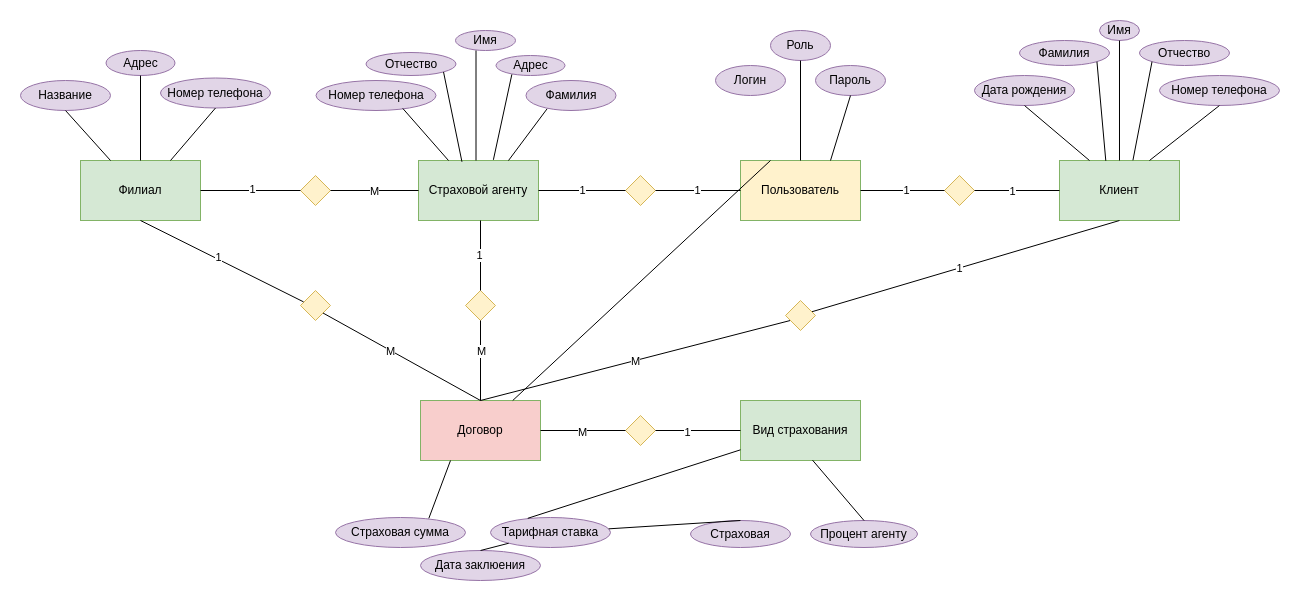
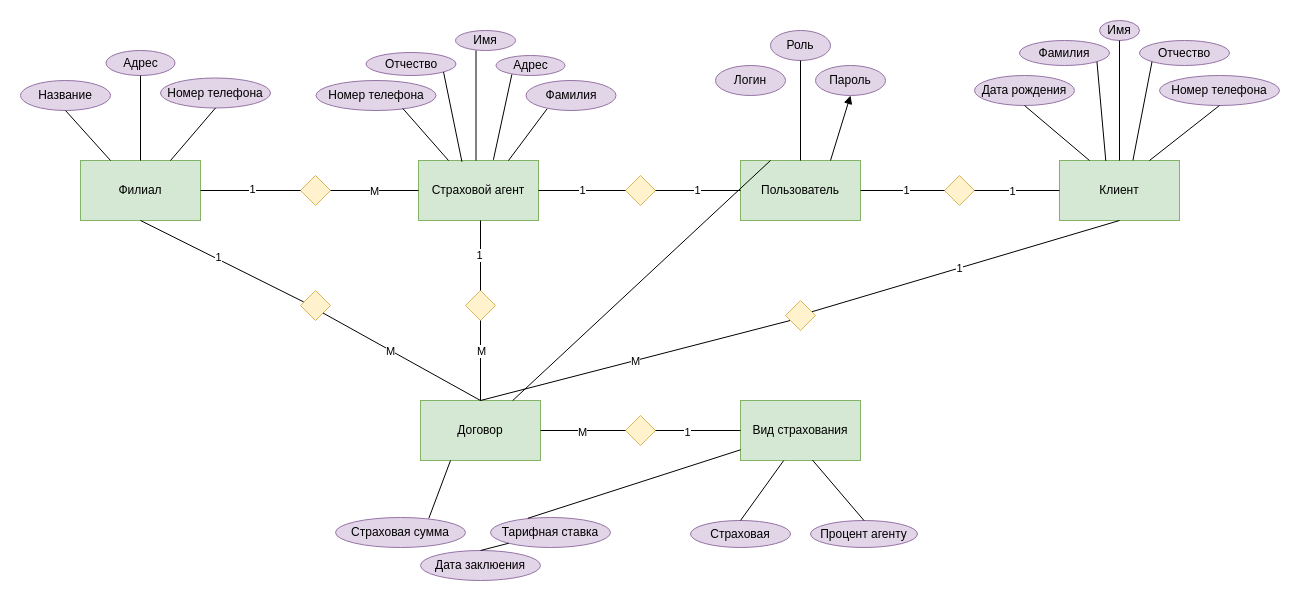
edge "Пароль" -- "Пользователь": arrowhead none -> block
node "Страховой агенту": label "Страховой агенту" -> "Страховой агент"
node "Пользователь": fillcolor #fff2cc -> #d5e8d4
node "Договор": fillcolor #f8cecc -> #d5e8d4
edge "Тарифная ставка" -- "Страховая": now "Вид страхования" -- "Страховая"
